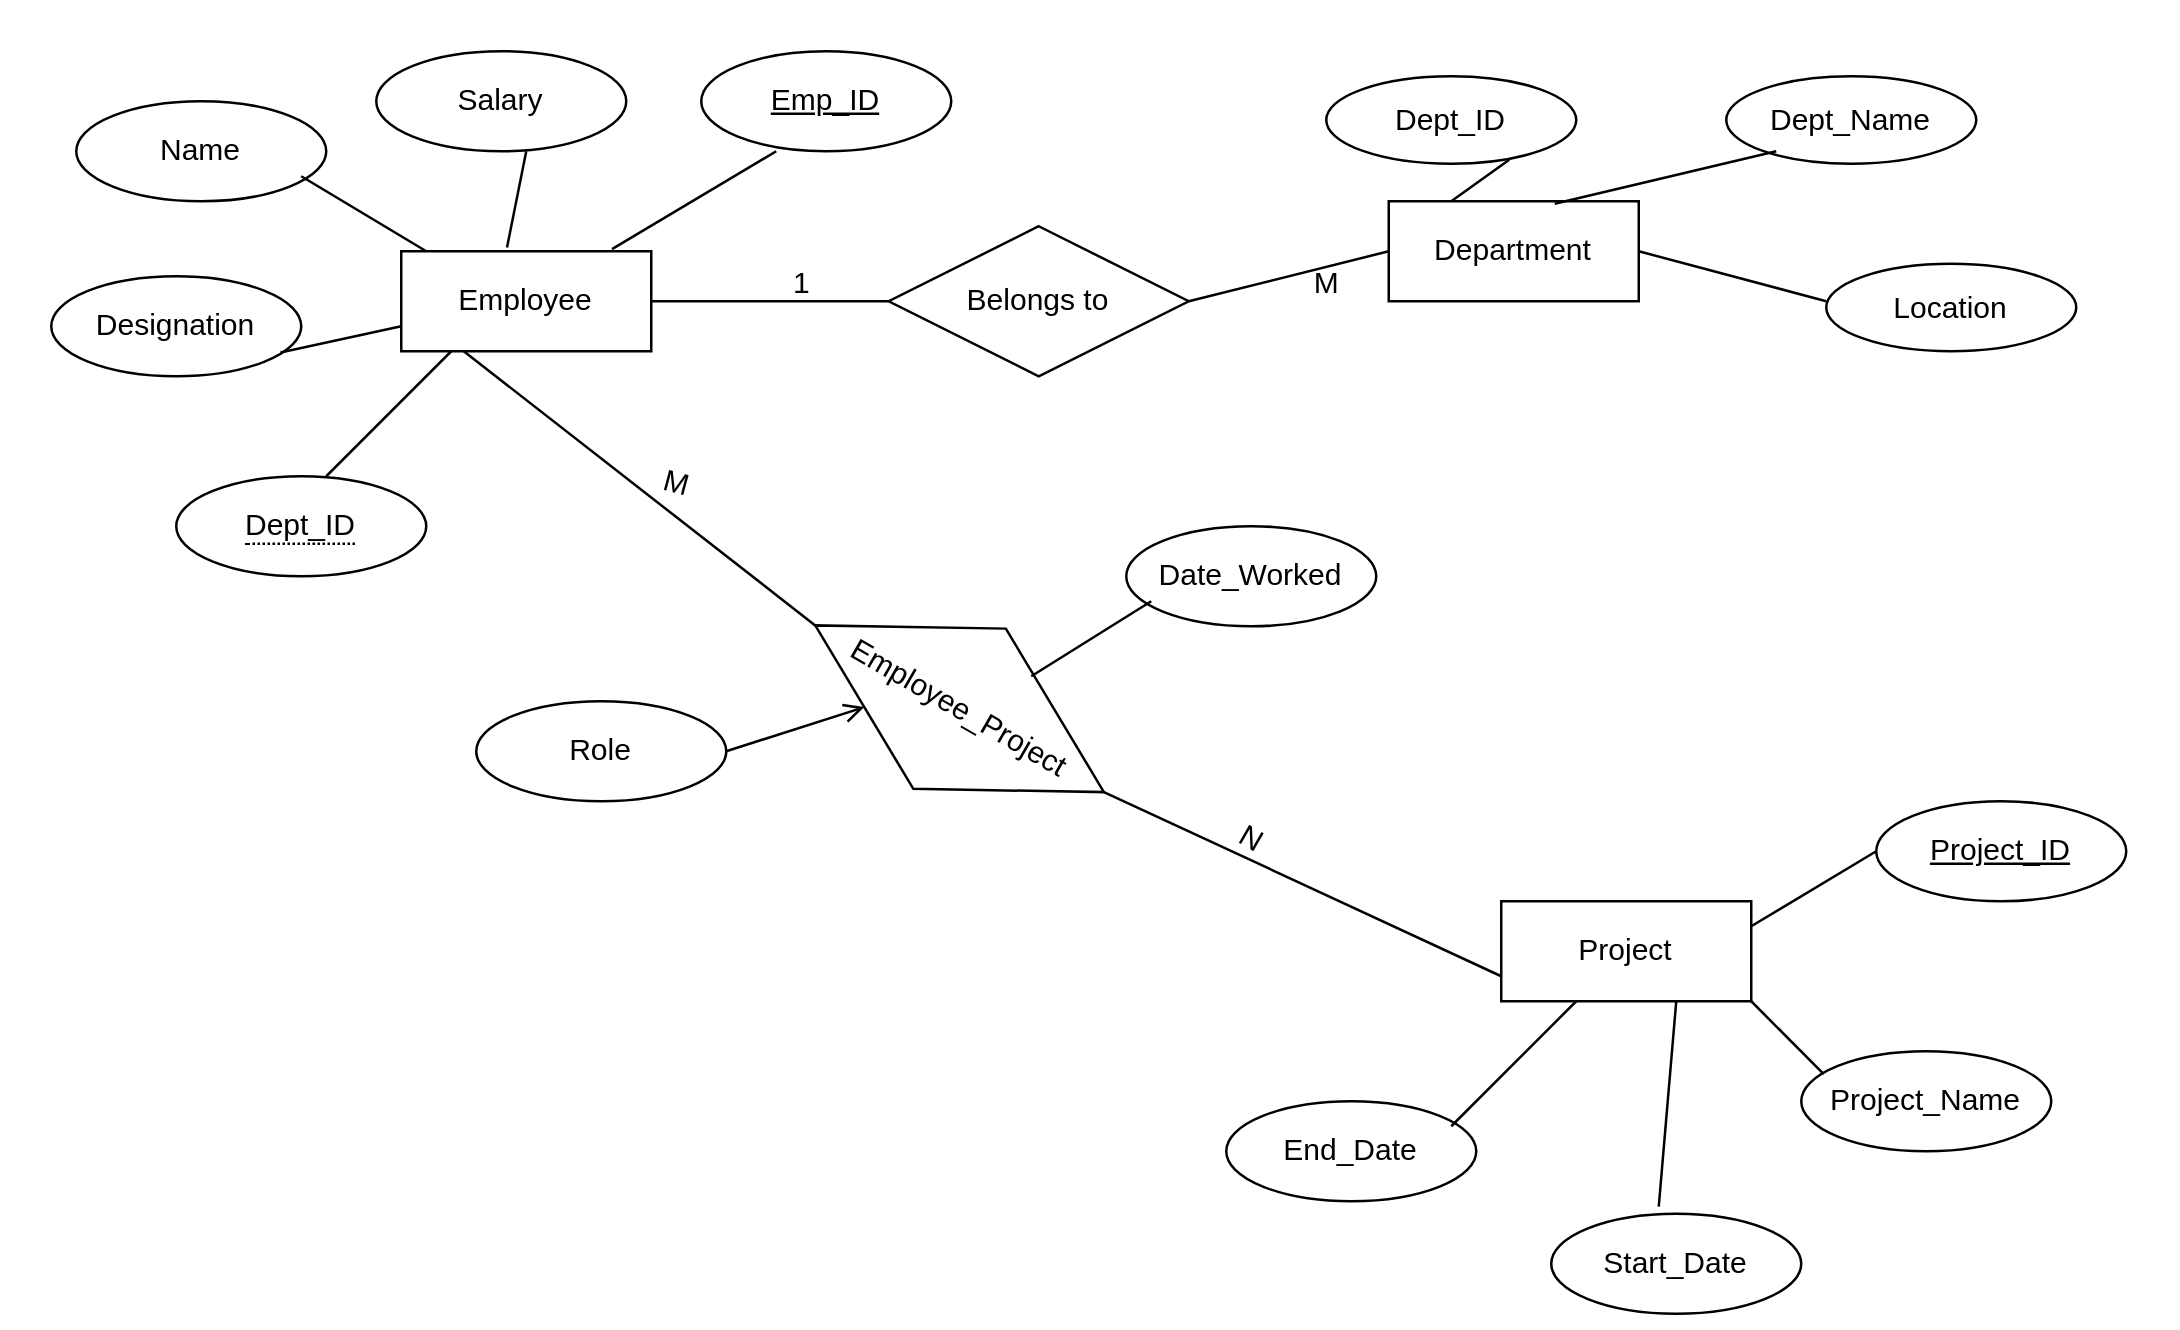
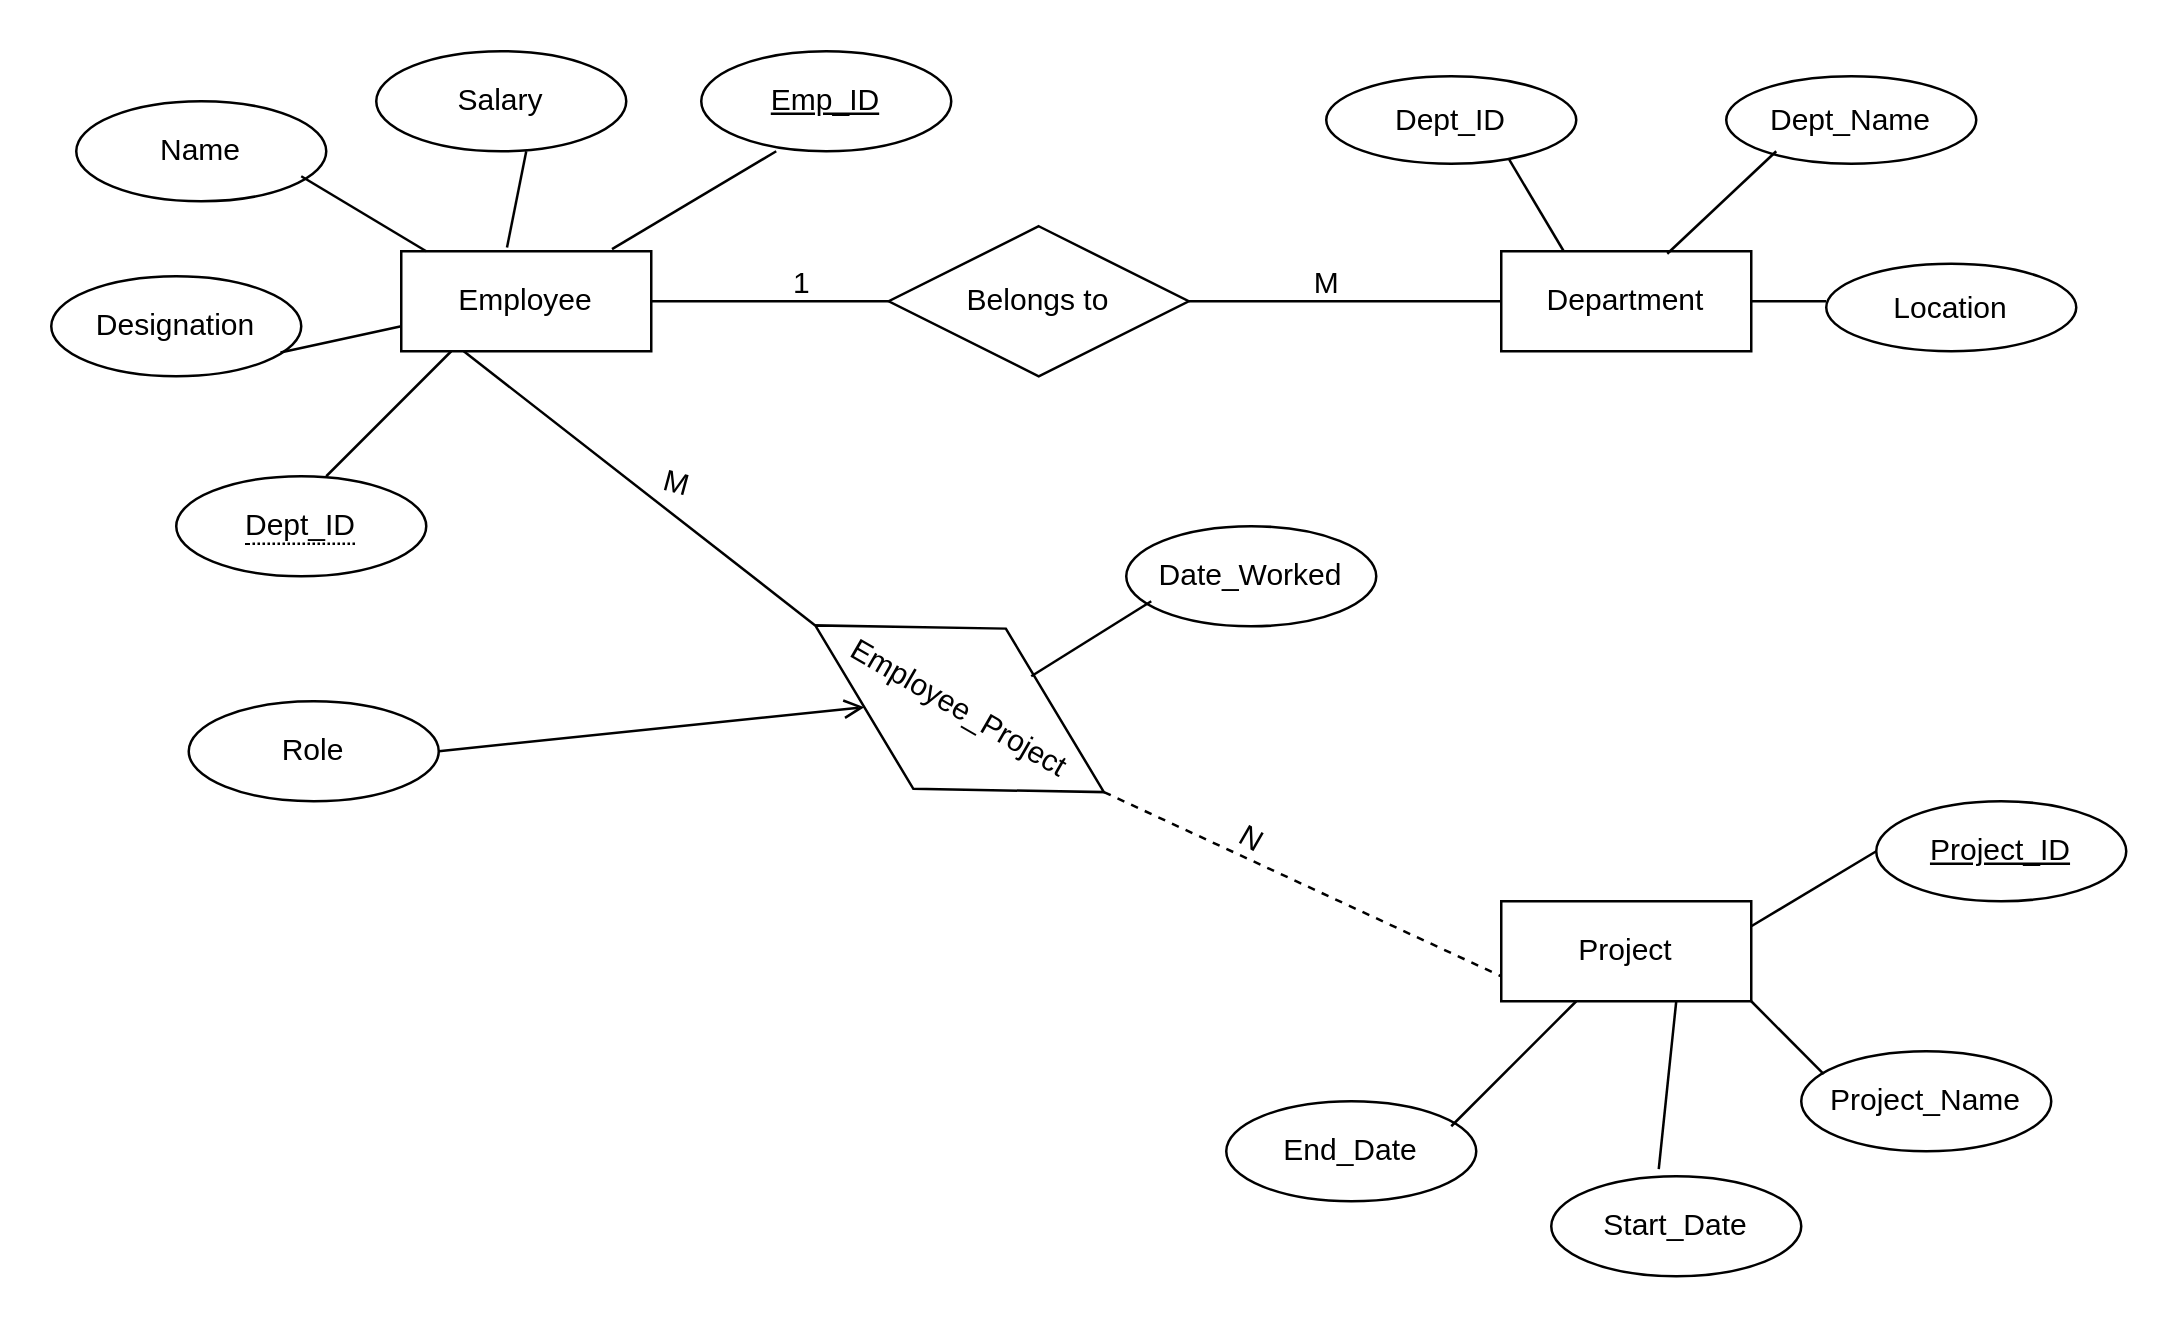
node "Department": moved (1514, 251) -> (1626, 301)
node "Role": moved (601, 751) -> (314, 751)
edge "Employee_Project" -- "Project": style solid -> dashed
node "Start_Date": moved (1676, 1264) -> (1676, 1226)
